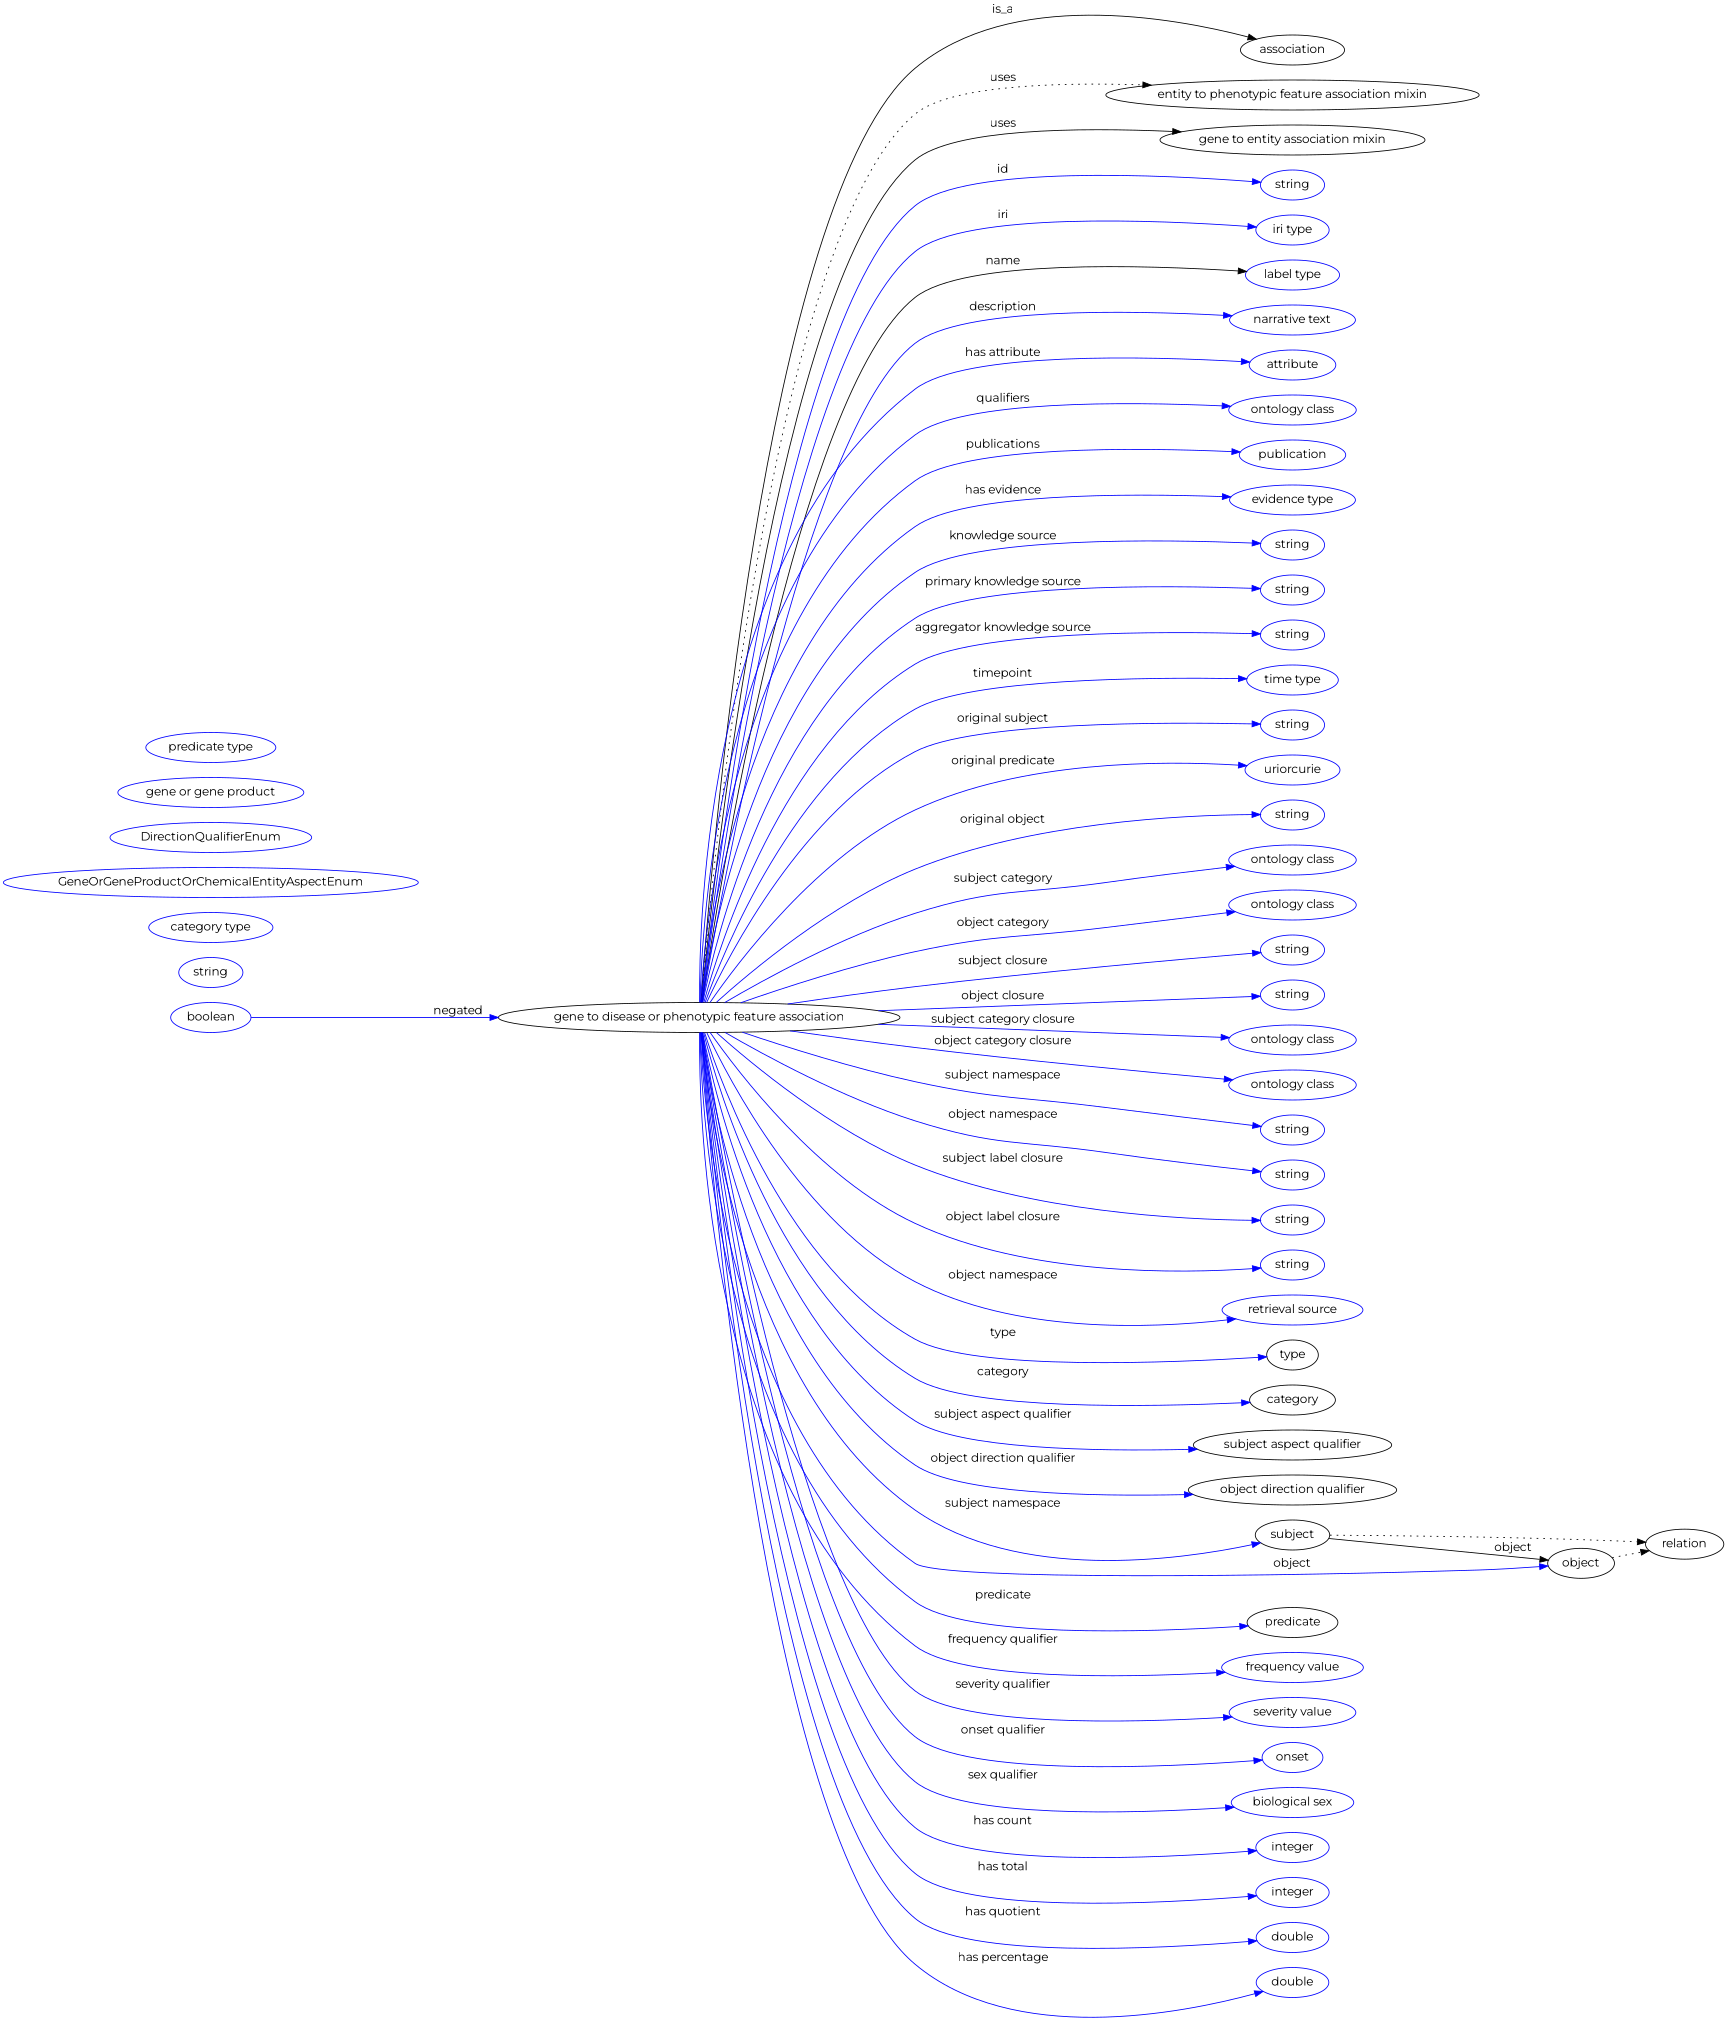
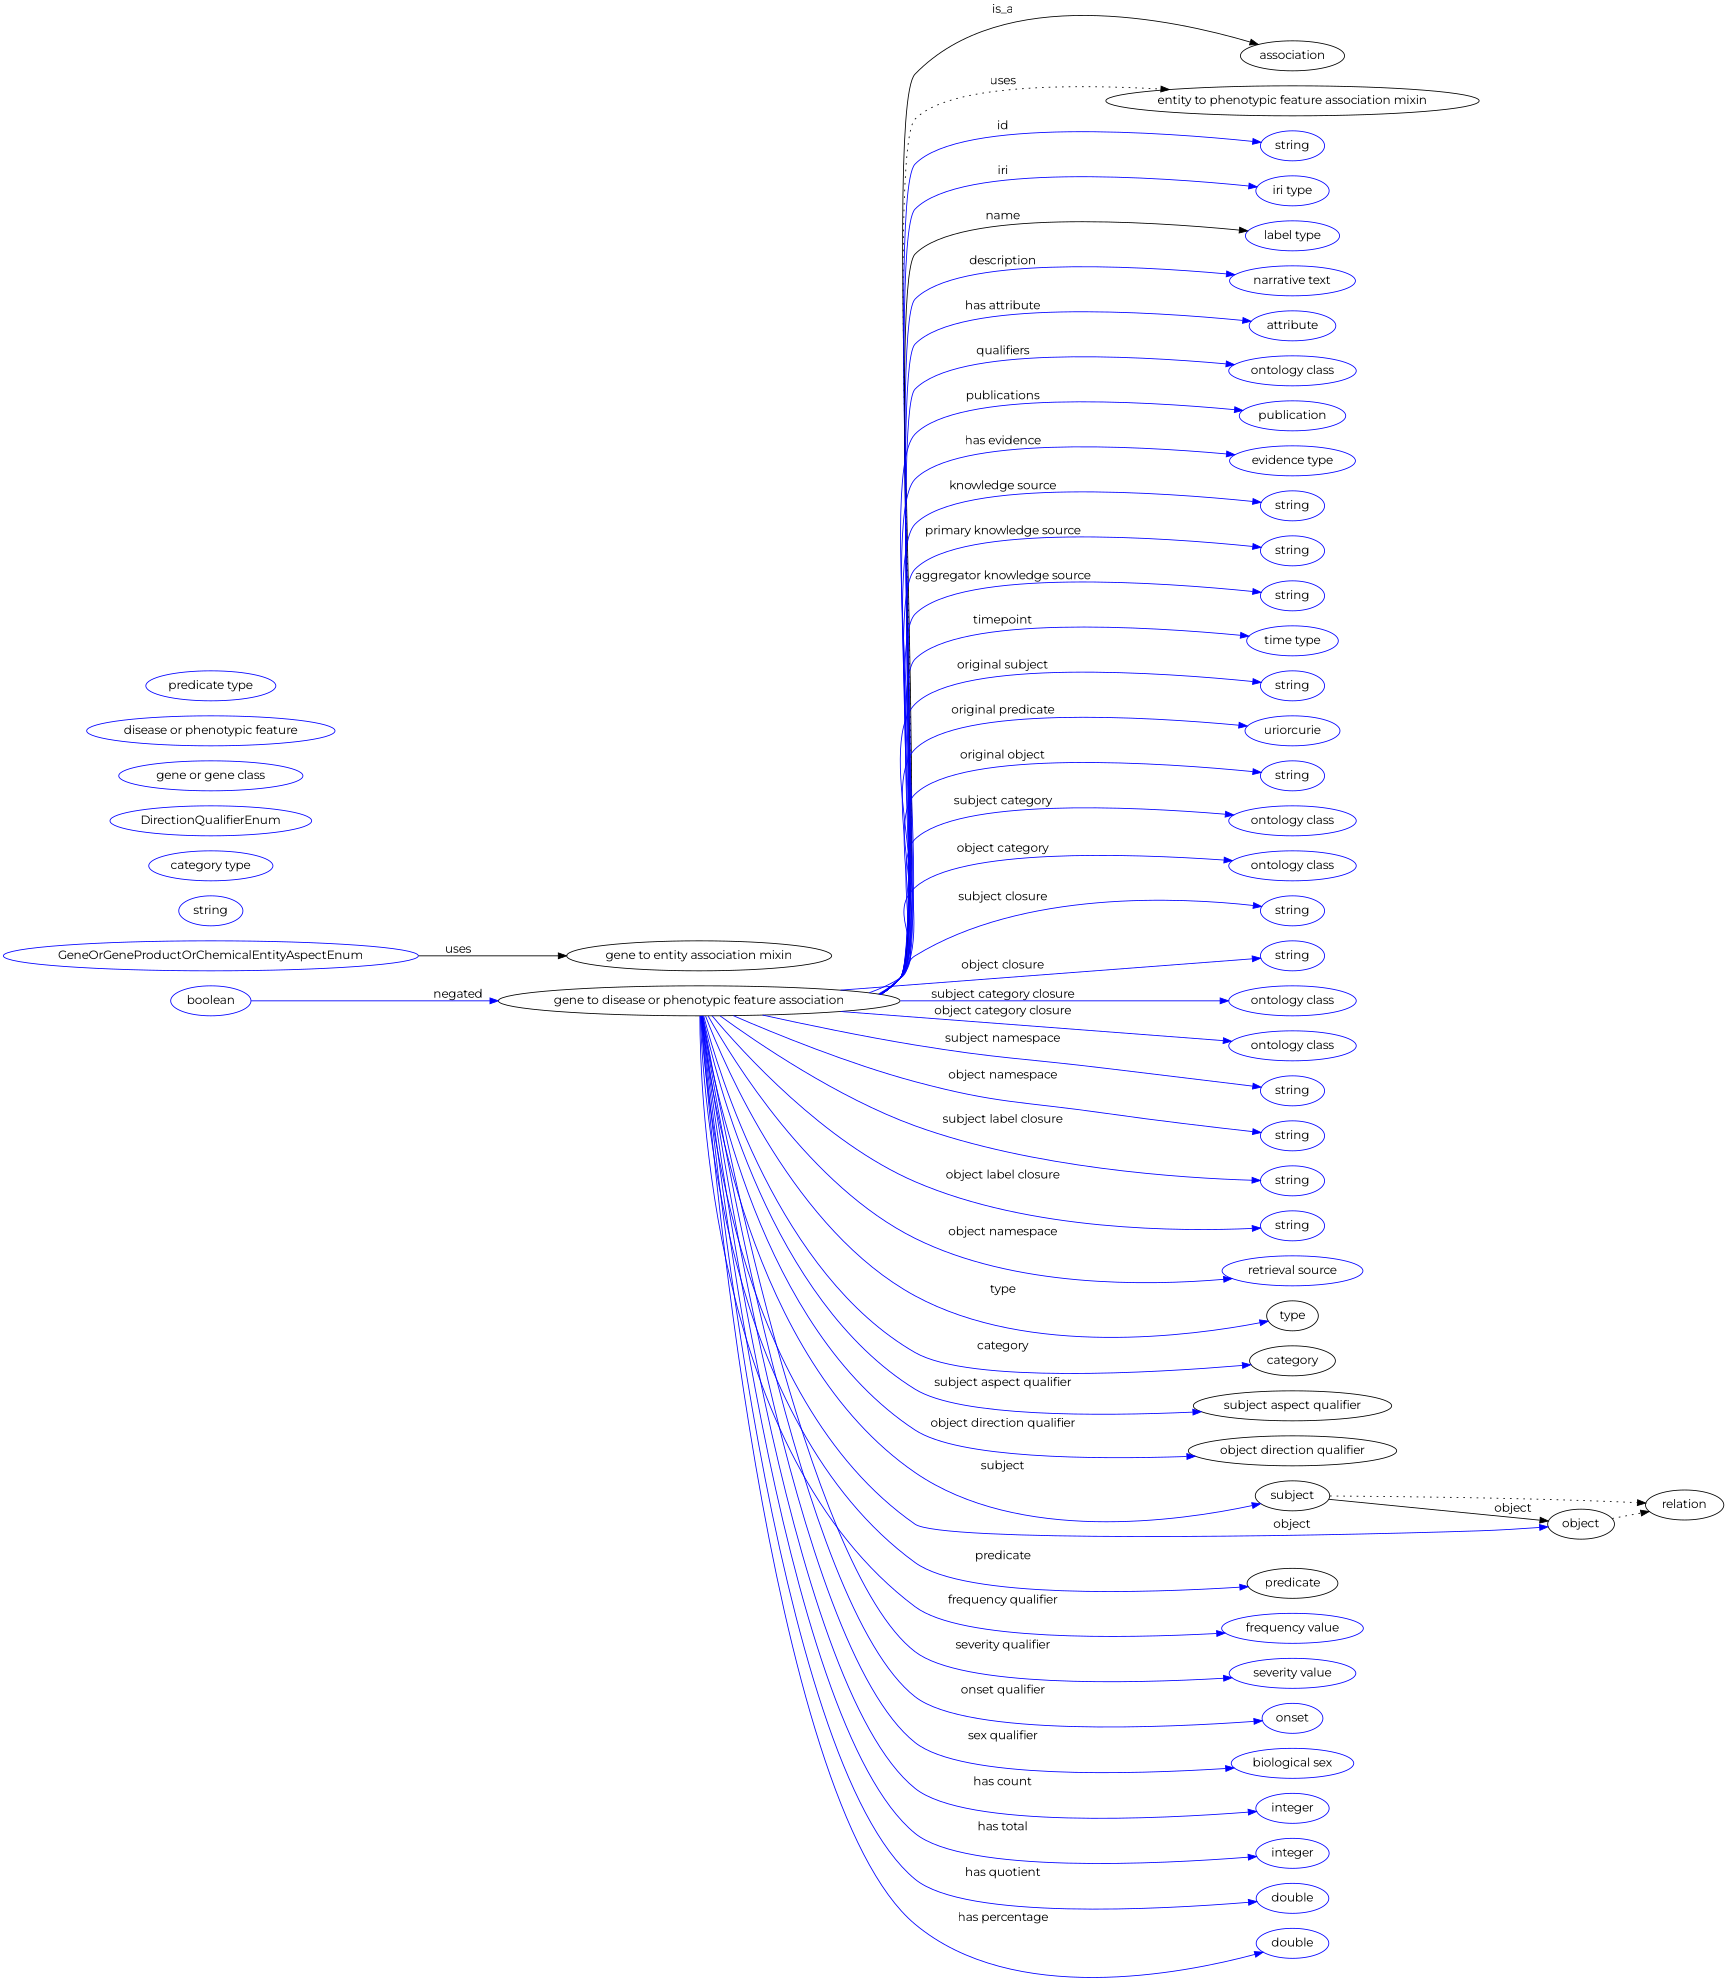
edge "gene to disease or phenotypic feature association" -> "gene to entity association mixin": now "GeneOrGeneProductOrChemicalEntityAspectEnum" -> "gene to entity association mixin"
node "disease or phenotypic feature": added
node "gene or gene product": label "gene or gene product" -> "gene or gene class"
edge "gene to disease or phenotypic feature association" -> "subject": label "subject namespace" -> "subject"
